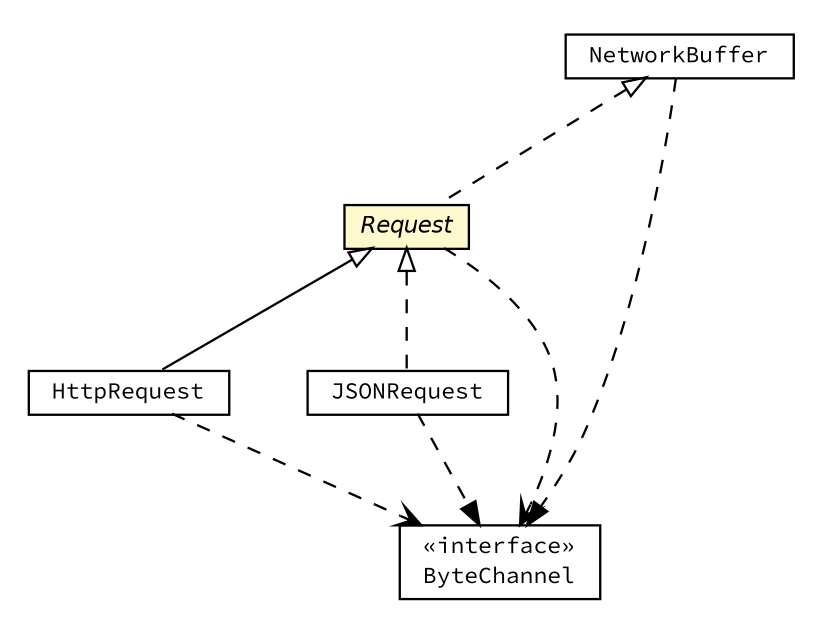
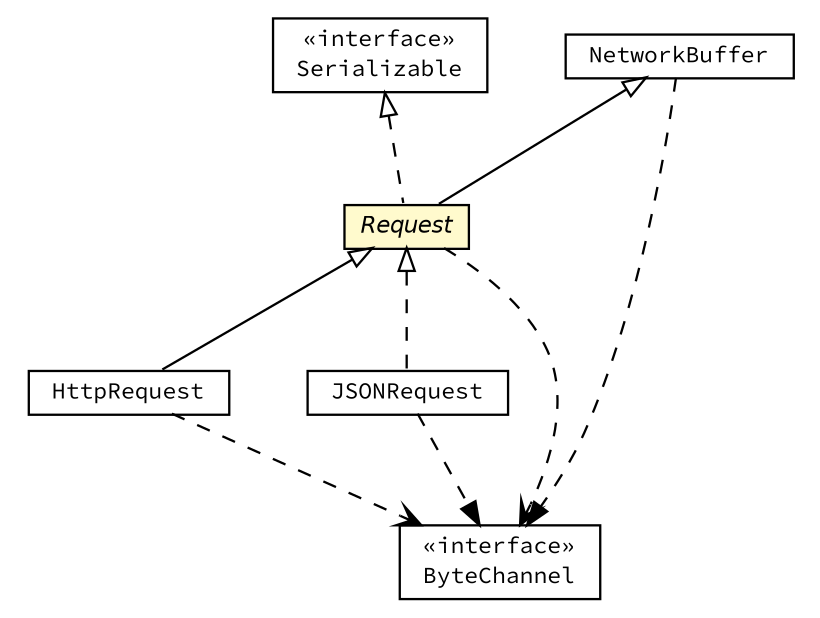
node "Serializable": added
edge "Request" -> "NetworkBuffer": style dashed -> solid
